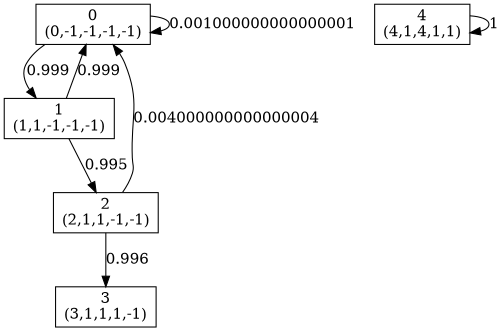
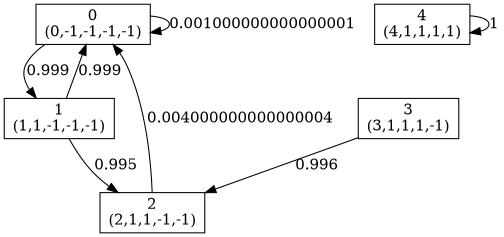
node "4 (4,1,4,1,1)": label "4 (4,1,4,1,1)" -> "4 (4,1,1,1,1)"
edge "2 (2,1,1,-1,-1)" -> "3 (3,1,1,1,-1)": reversed
